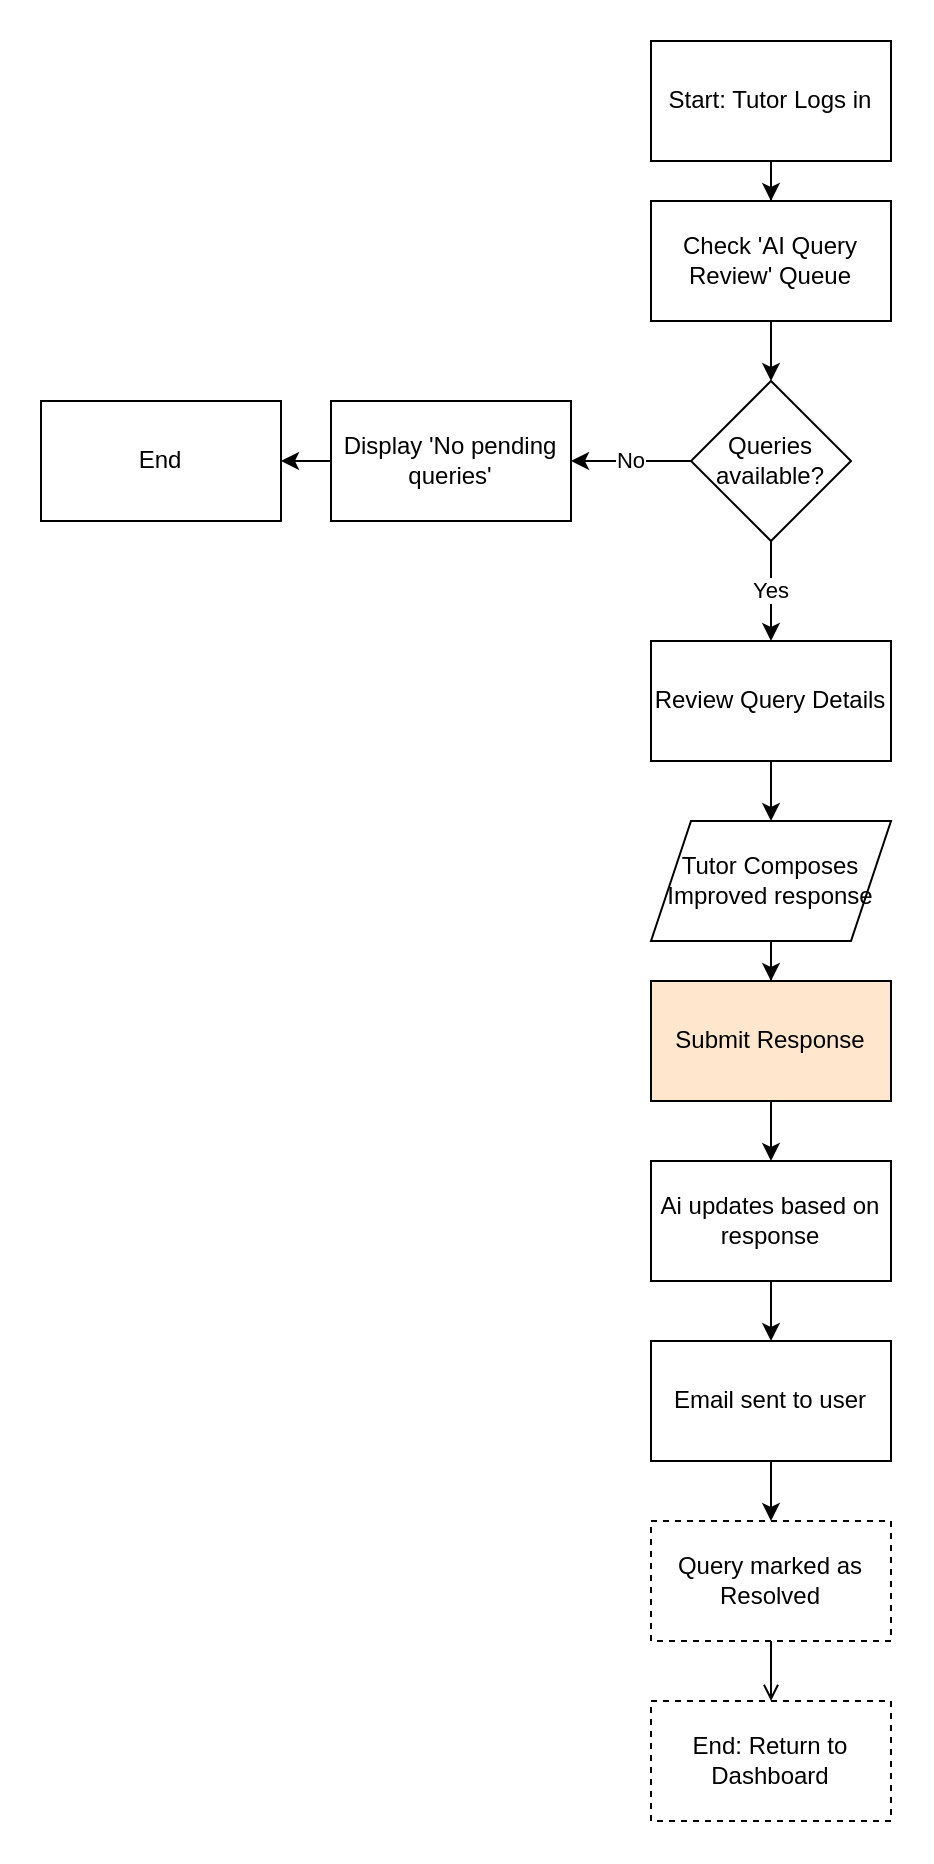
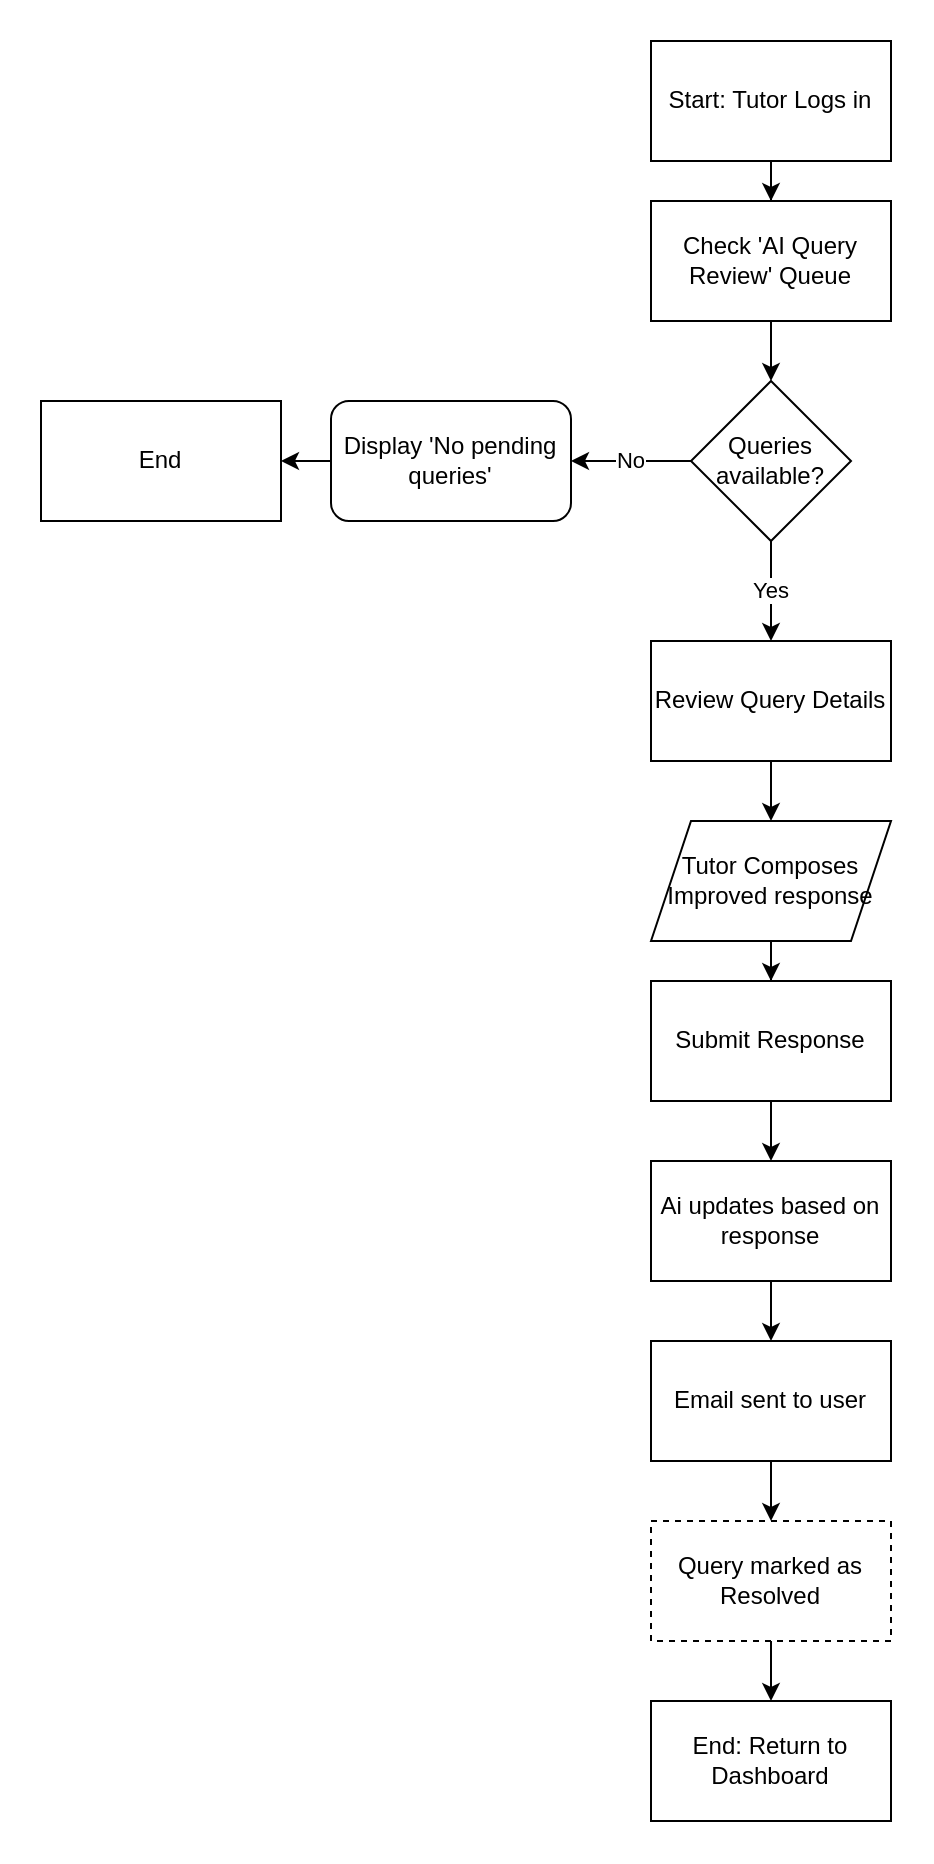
node "Display 'No pending queries'": shape rectangle -> rounded rectangle
node "Submit Response": fillcolor #ffe6cc -> #ffffff
edge "Query marked as Resolved" -> "End: Return to Dashboard": arrowhead open -> classic
node "End: Return to Dashboard": style dashed -> solid
